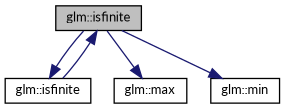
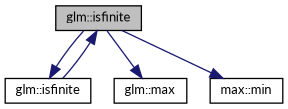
node "glm::min": label "glm::min" -> "max::min"
